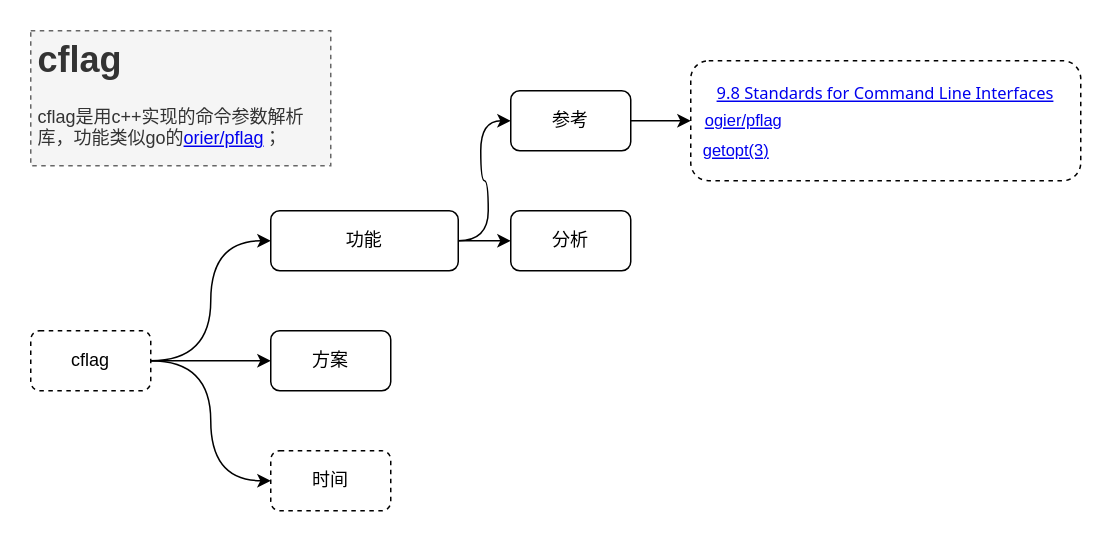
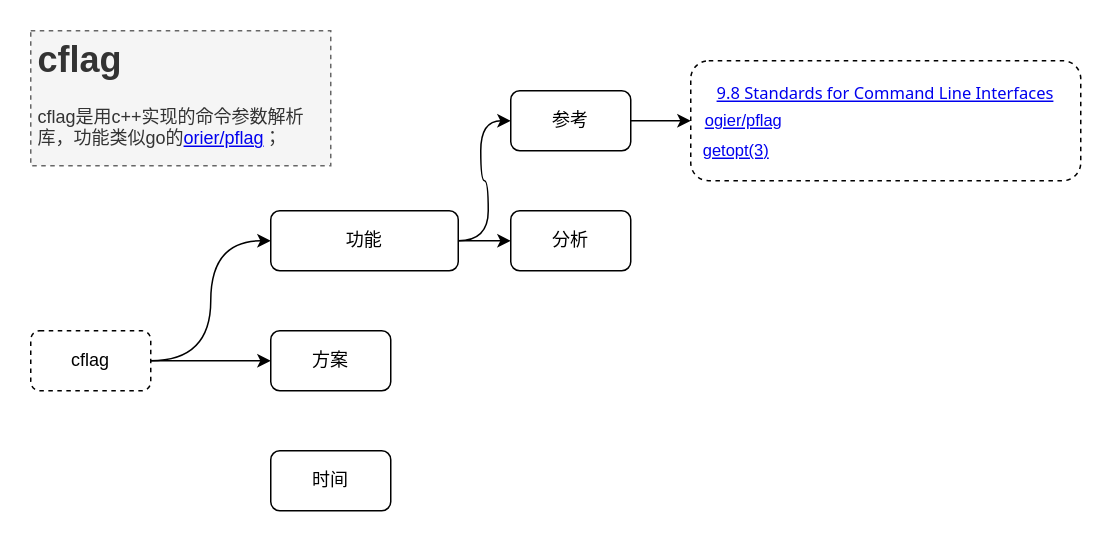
edge "cflag" -> "时间": removed
node "时间": style dashed -> solid
